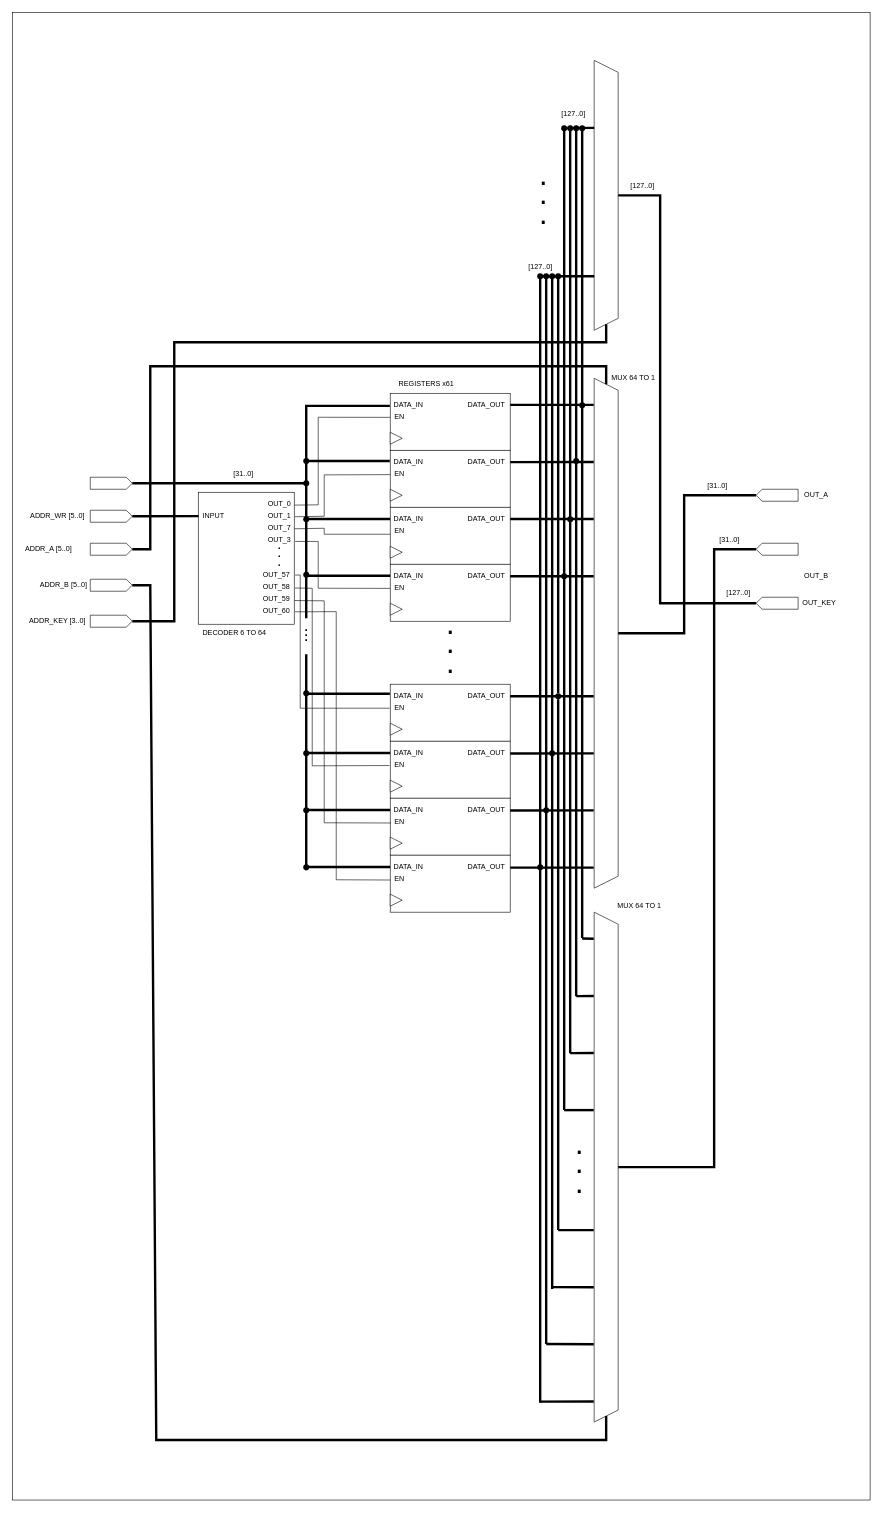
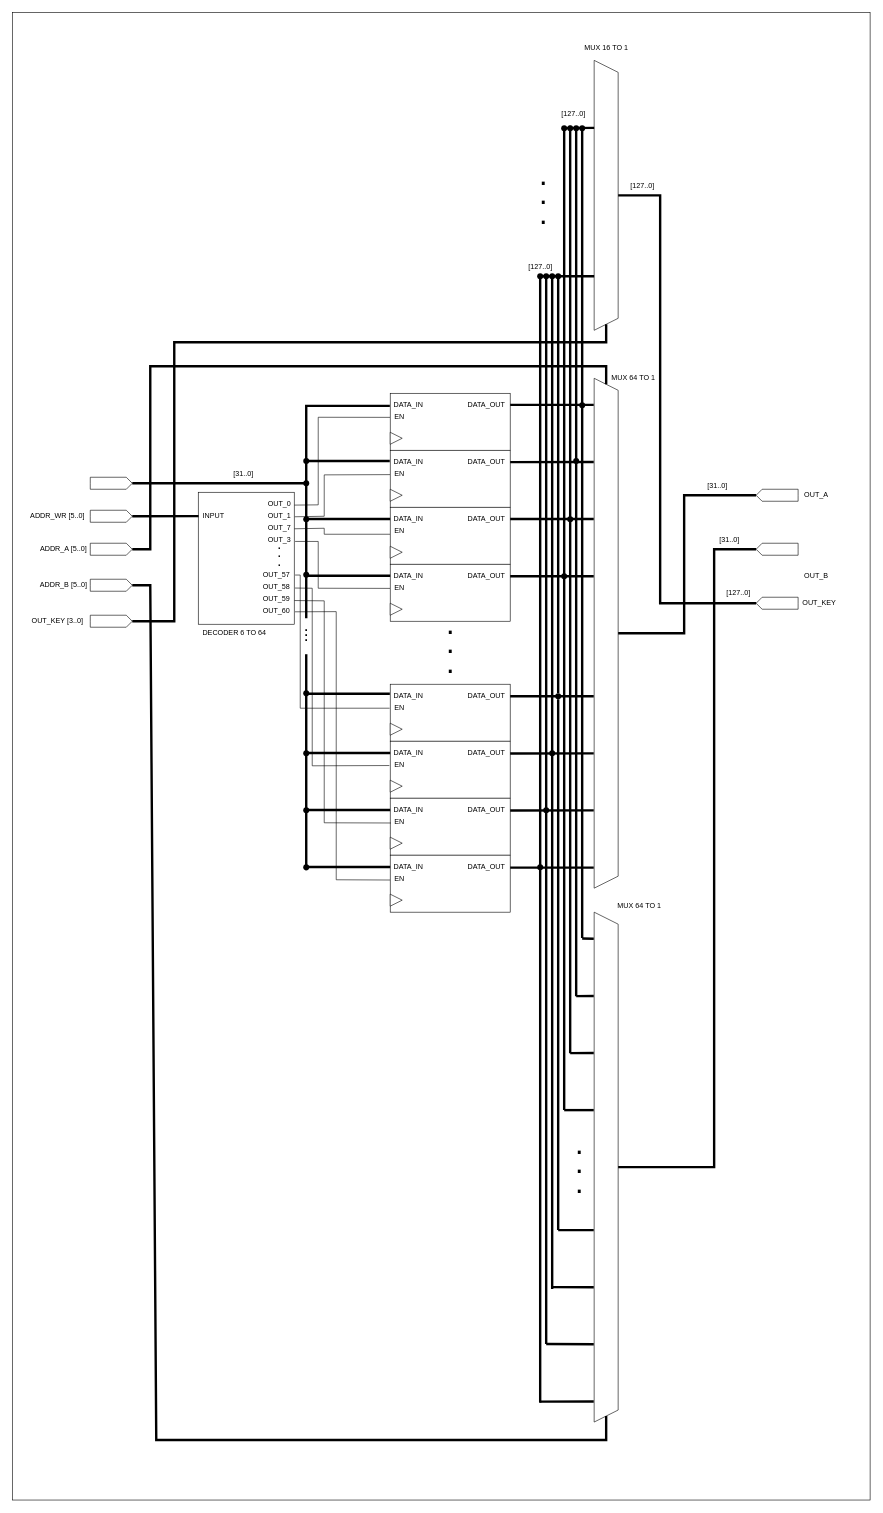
node "MUX 16 TO 1": added
node "REGISTERS x61": removed
node "ADDR_A [5..0]": moved (48, 549) -> (63, 549)
node "ADDR_KEY [3..0]": label "ADDR_KEY [3..0]" -> "OUT_KEY [3..0]"
